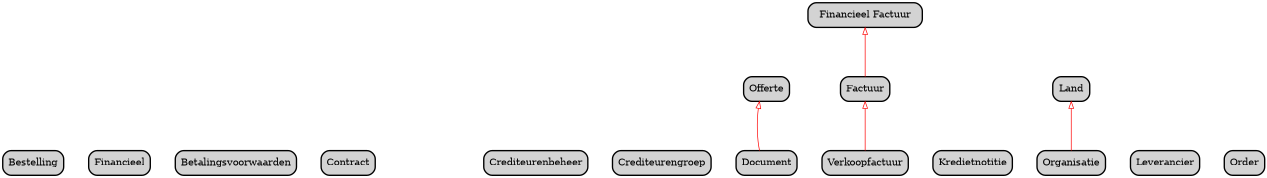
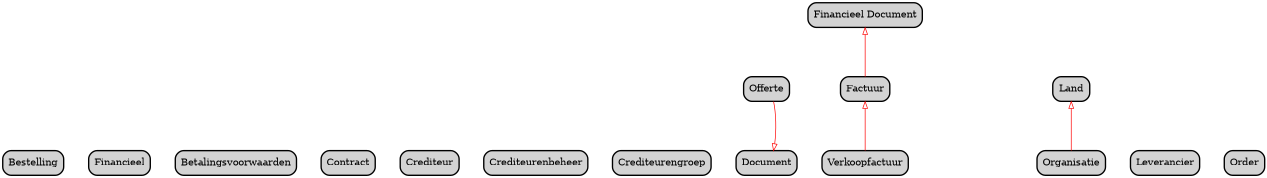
node "Financieel Factuur": label "Financieel Factuur" -> "Financieel Document"
edge "Document" -> "Offerte": reversed
node "Crediteur": added
node "Kredietnotitie": removed
